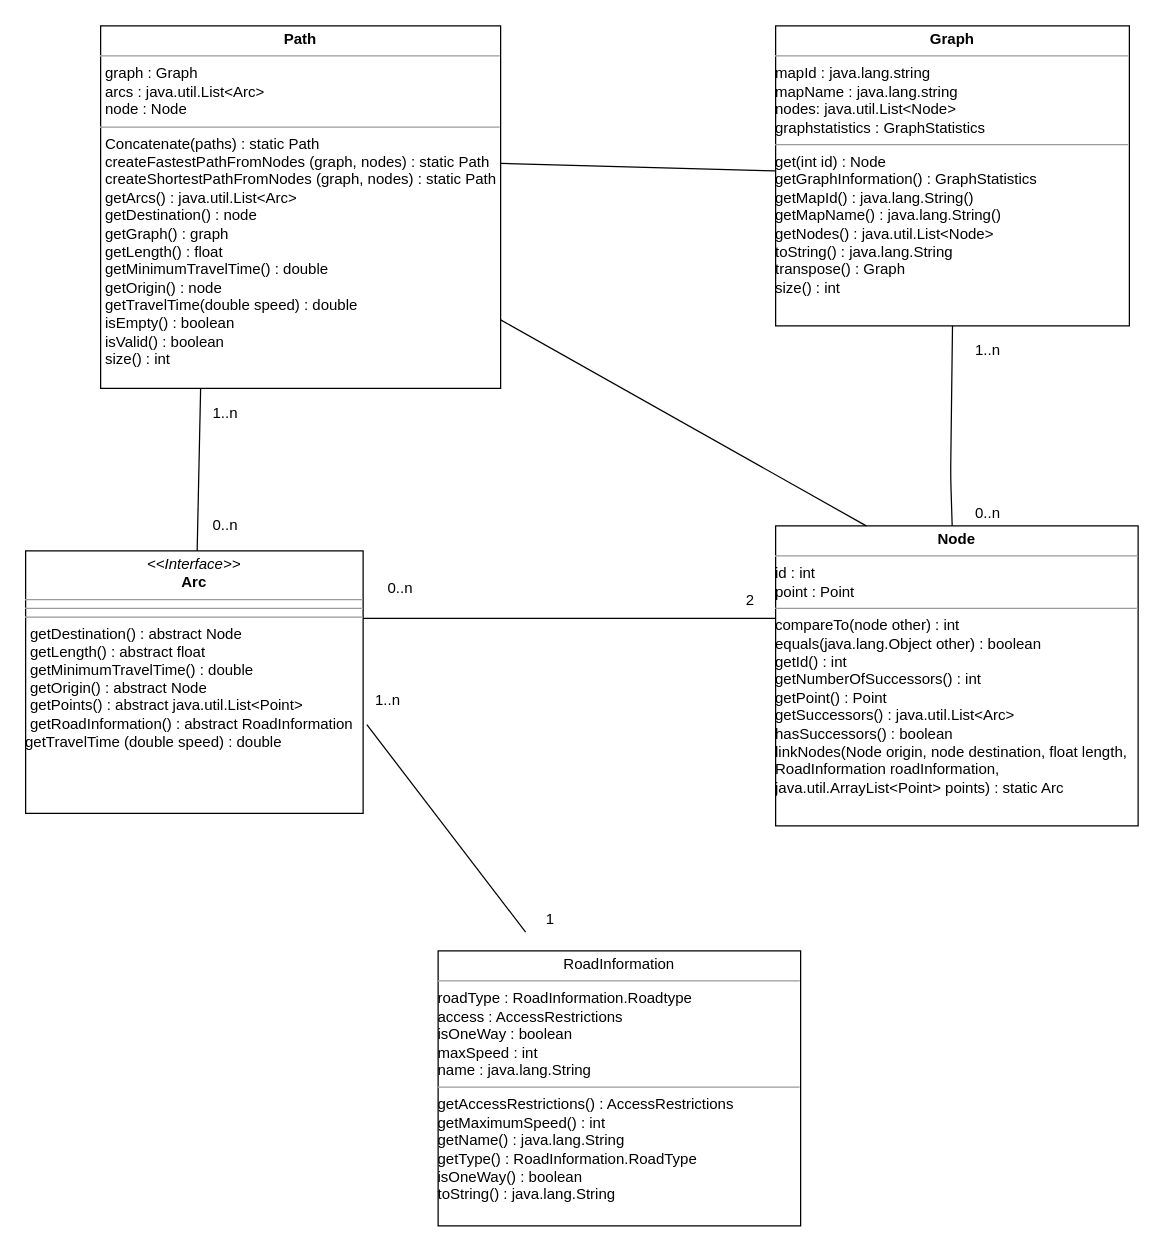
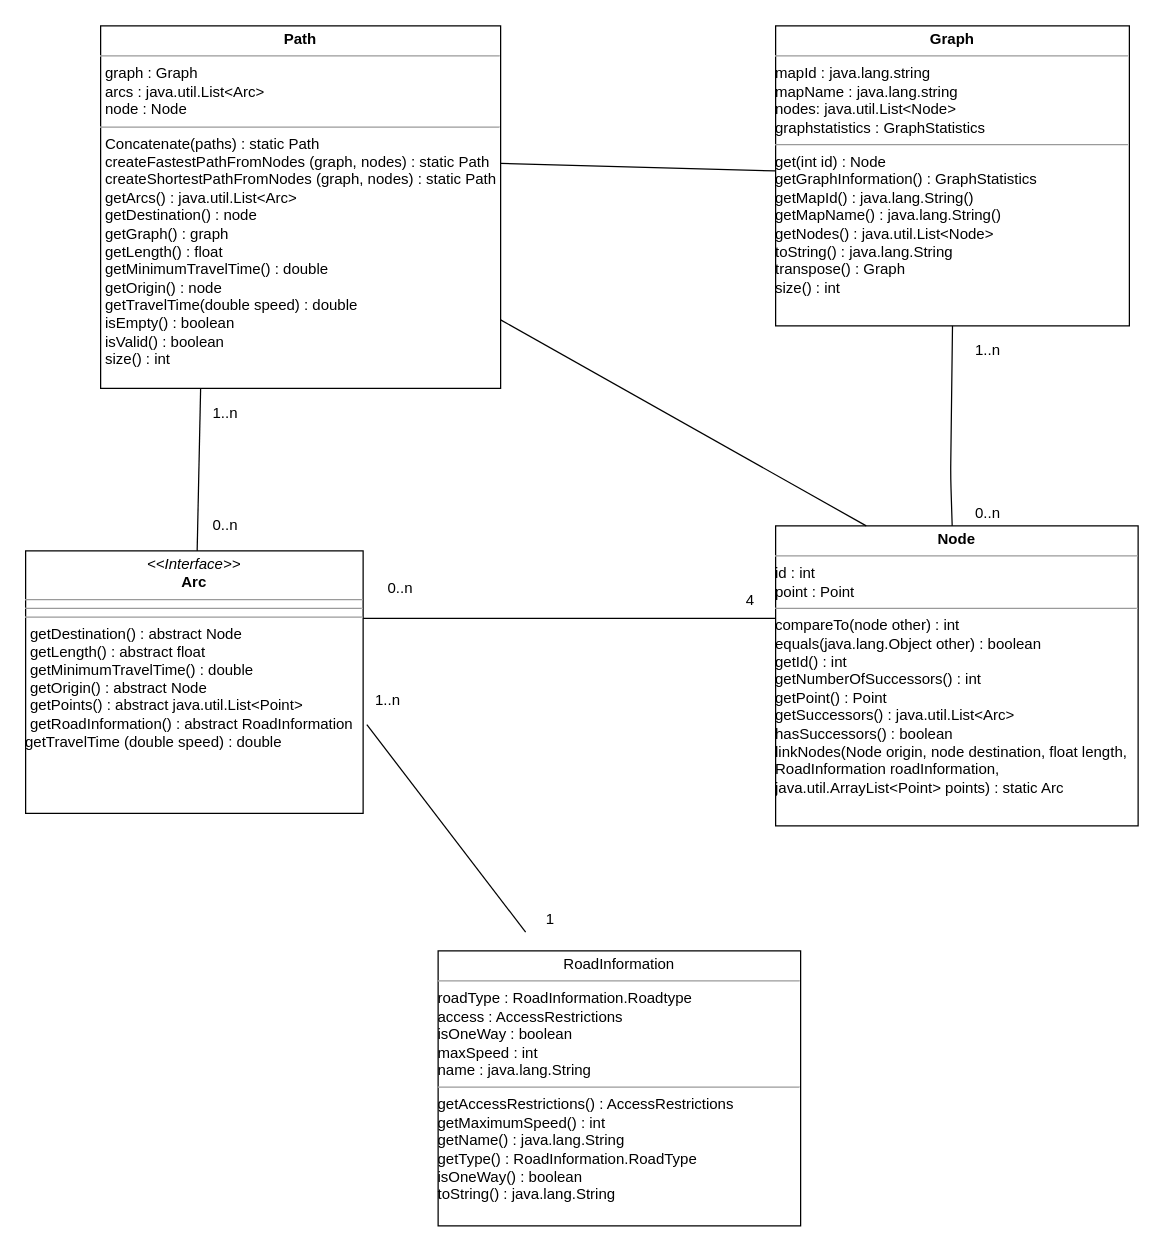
node "2": label "2" -> "4"
